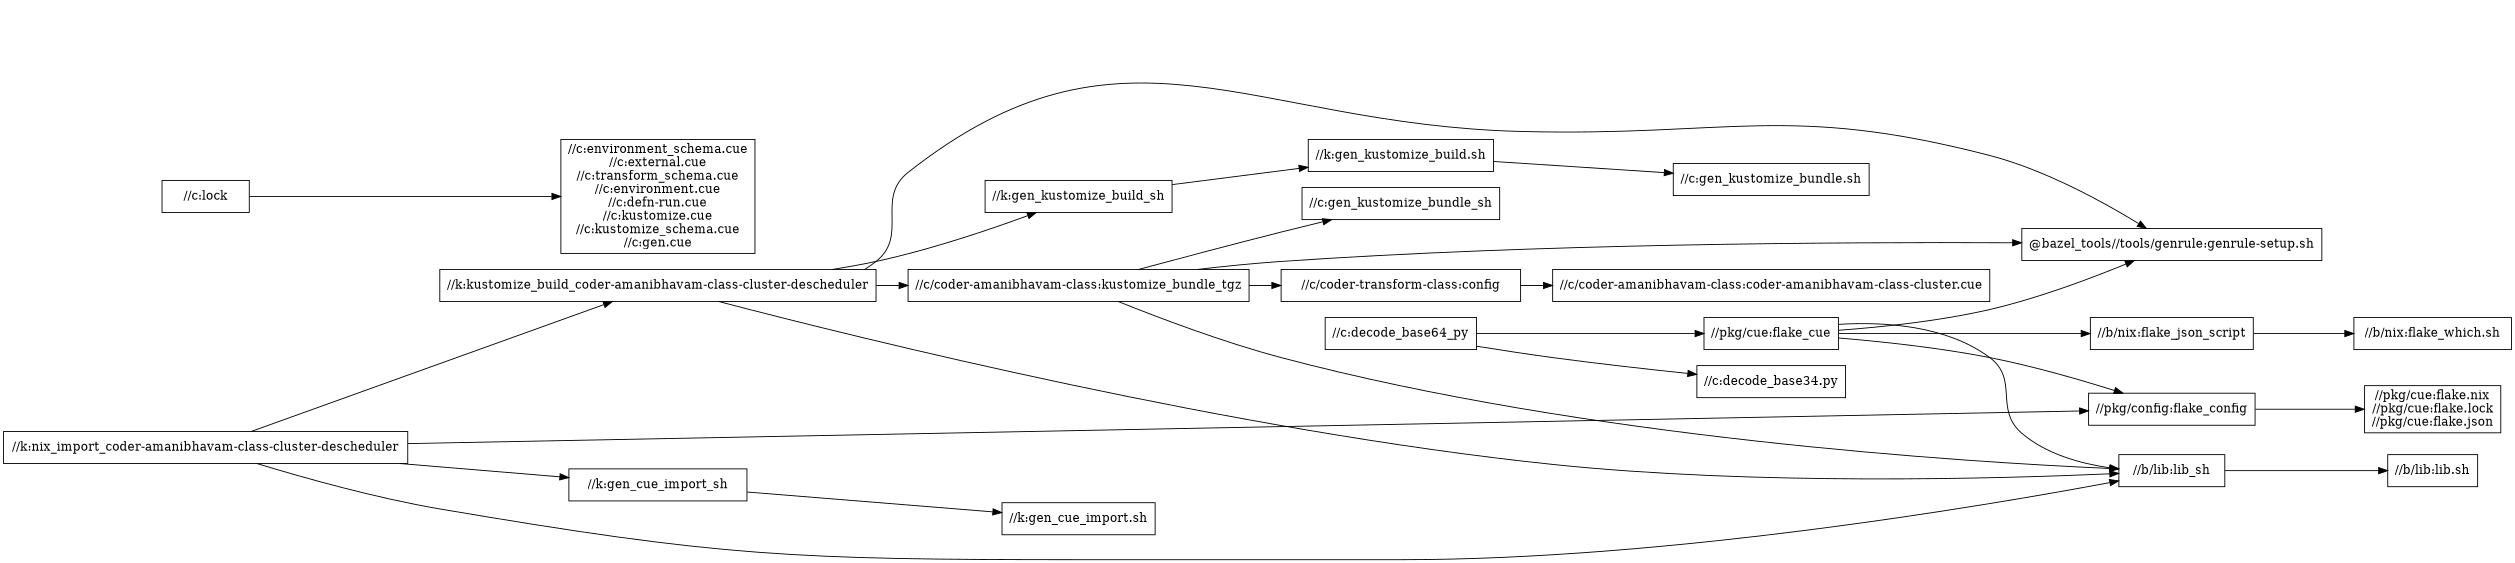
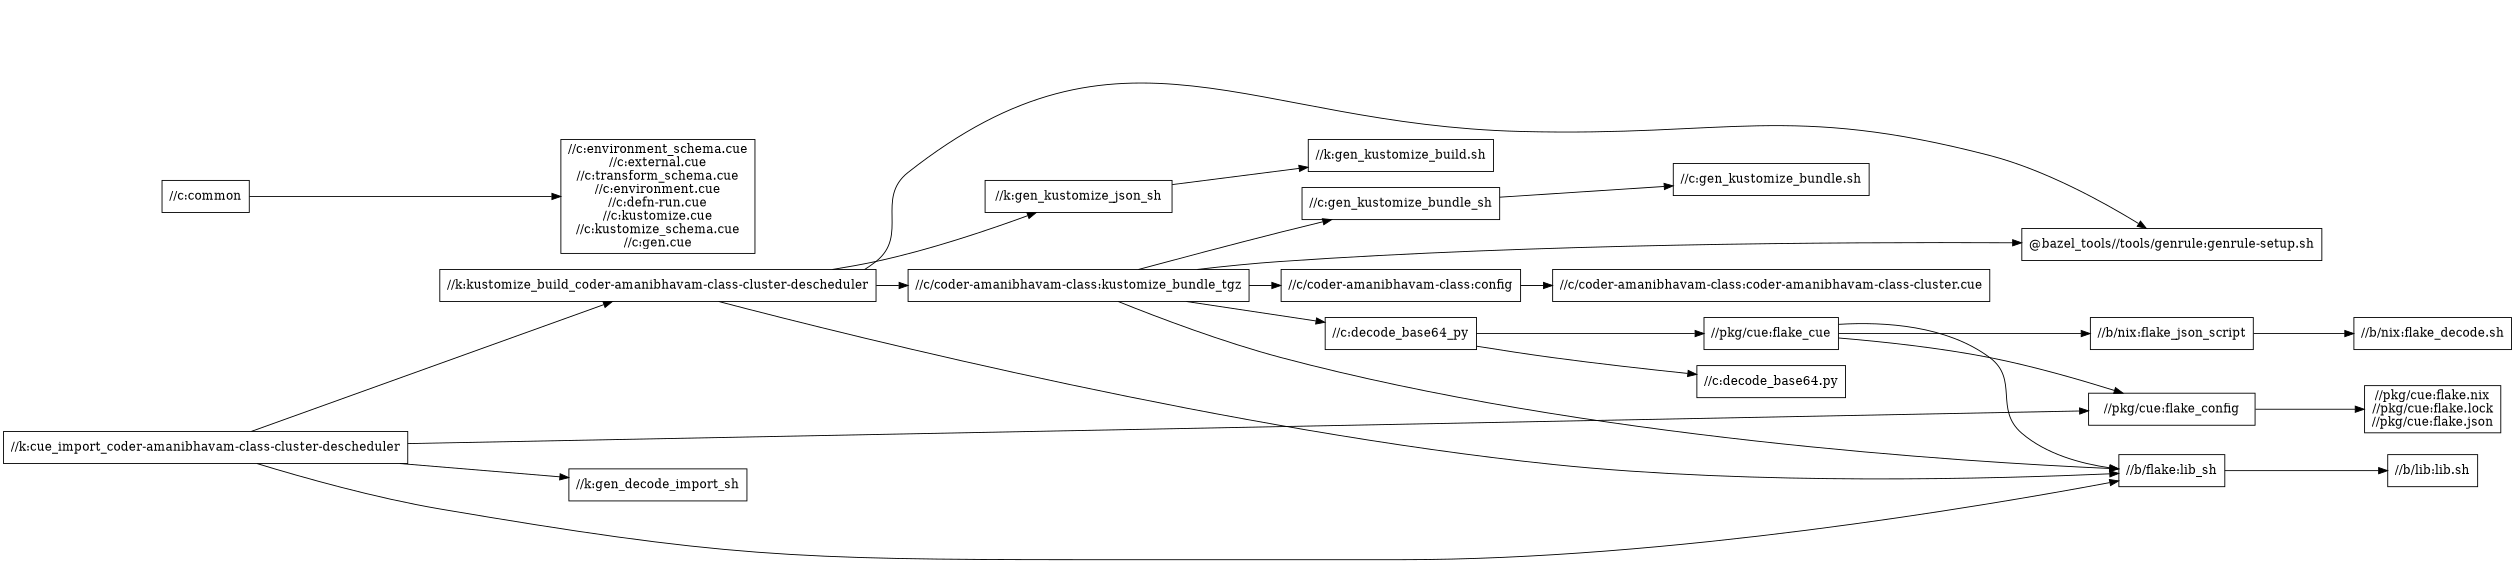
edge "//k:gen_kustomize_build.sh" -> "//c:gen_kustomize_bundle.sh": now "//c:gen_kustomize_bundle_sh" -> "//c:gen_kustomize_bundle.sh"
node "//c:lock": label "//c:lock" -> "//c:common"
node "//k:gen_kustomize_build_sh": label "//k:gen_kustomize_build_sh" -> "//k:gen_kustomize_json_sh"
node "//c/coder-transform-class:config": label "//c/coder-transform-class:config" -> "//c/coder-amanibhavam-class:config"
edge "//pkg/cue:flake_cue" -> "@bazel_tools//tools/genrule:genrule-setup.sh": removed
edge "//c/coder-amanibhavam-class:kustomize_bundle_tgz" -> "//c:decode_base64_py": added
node "//b/nix:flake_which.sh": label "//b/nix:flake_which.sh" -> "//b/nix:flake_decode.sh"
node "//c:decode_base34.py": label "//c:decode_base34.py" -> "//c:decode_base64.py"
node "//pkg/config:flake_config": label "//pkg/config:flake_config" -> "//pkg/cue:flake_config"
node "//k:nix_import_coder-amanibhavam-class-cluster-descheduler": label "//k:nix_import_coder-amanibhavam-class-cluster-descheduler" -> "//k:cue_import_coder-amanibhavam-class-cluster-descheduler"
node "//b/lib:lib_sh": label "//b/lib:lib_sh" -> "//b/flake:lib_sh"
node "//k:gen_cue_import_sh": label "//k:gen_cue_import_sh" -> "//k:gen_decode_import_sh"
node "//k:gen_cue_import.sh": removed
